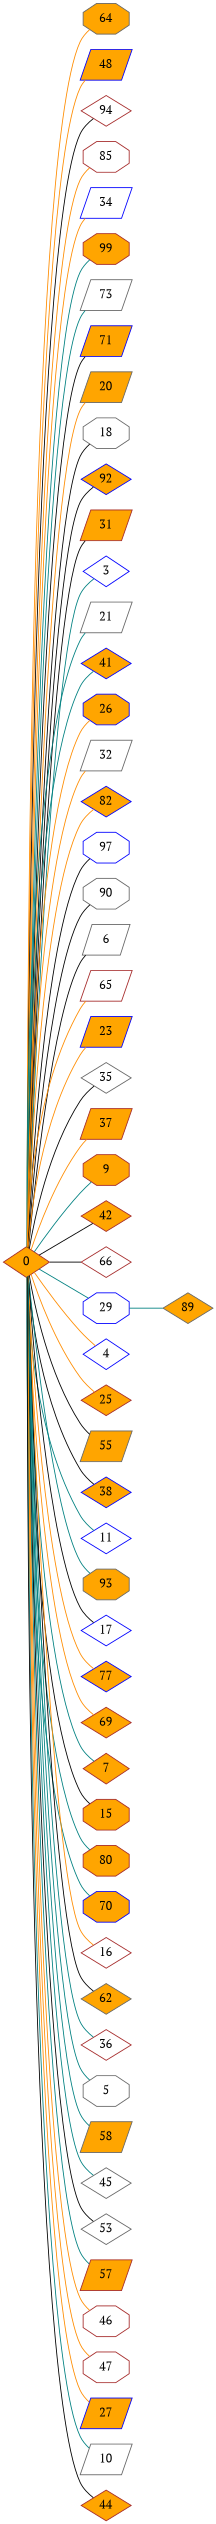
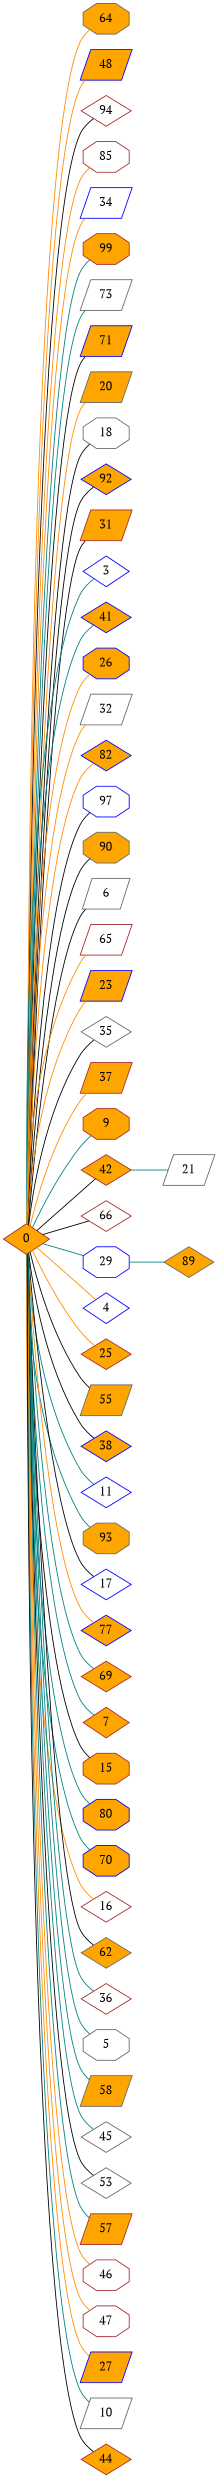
node "90": fillcolor white -> orange
edge "21" -- "0": now "21" -- "42"
edge "0" -- "69": color darkorange -> teal
node "80": color brown -> blue
